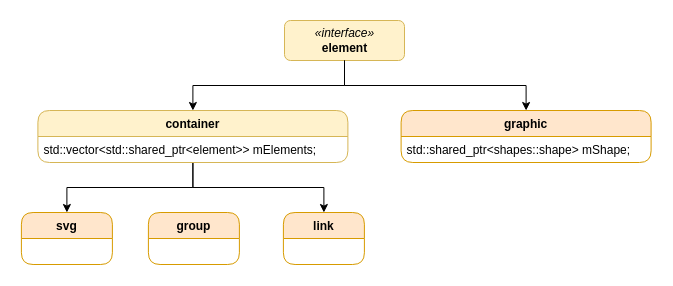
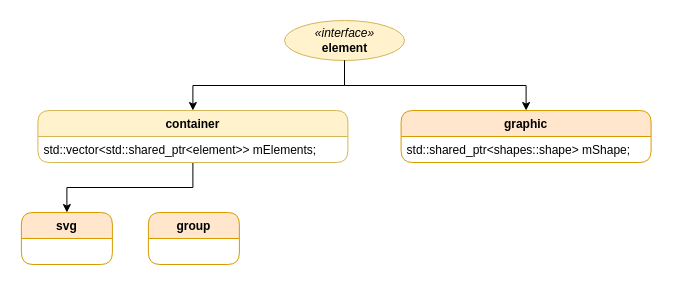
node "«interface» element": shape rounded rectangle -> ellipse
edge "container" -> "link": removed
node "link": removed
